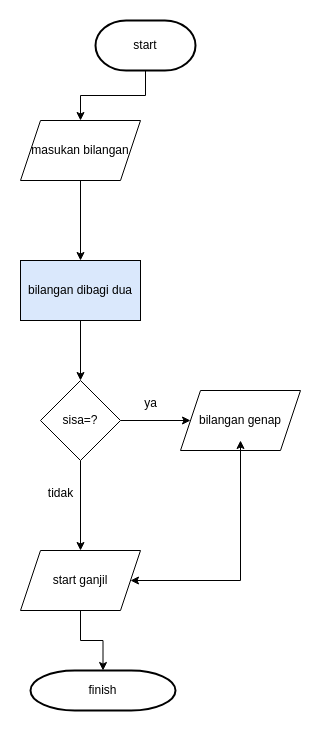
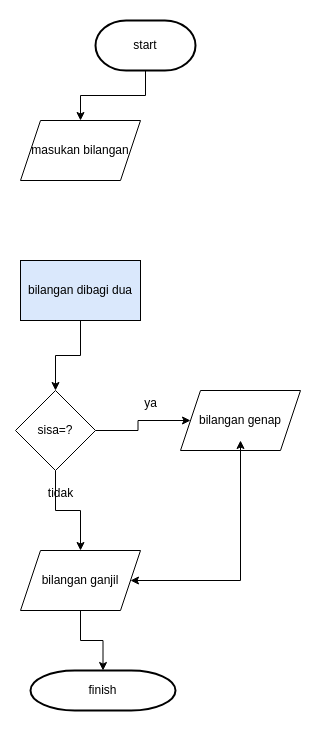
edge "masukan bilangan" -> "bilangan dibagi dua": removed
node "sisa=?": moved (81, 421) -> (56, 431)
node "start ganjil": label "start ganjil" -> "bilangan ganjil"
